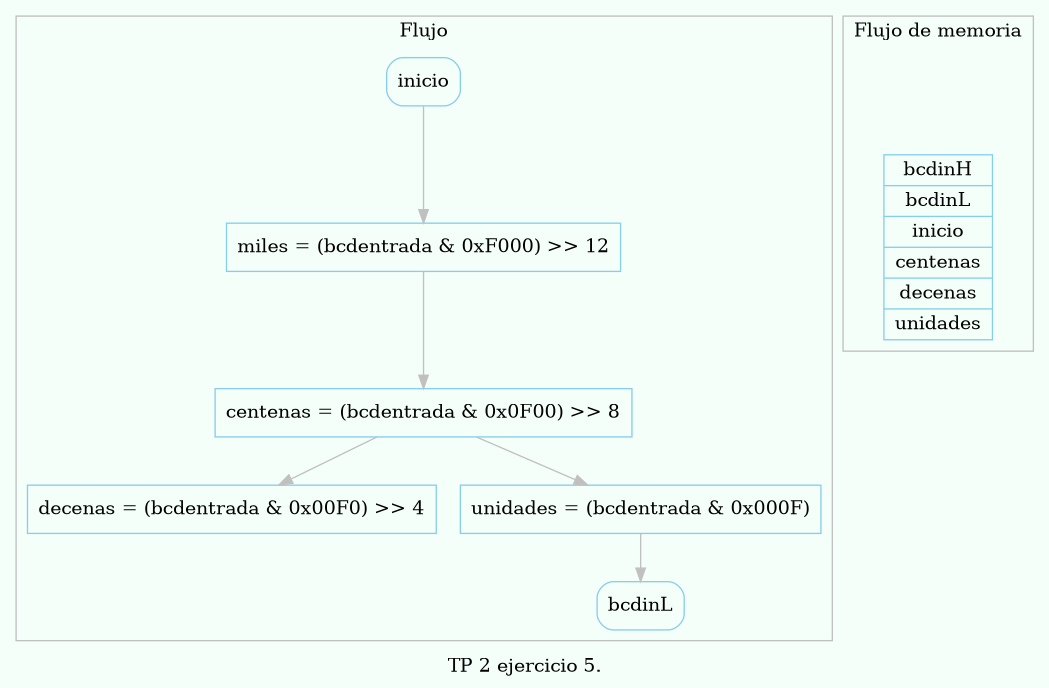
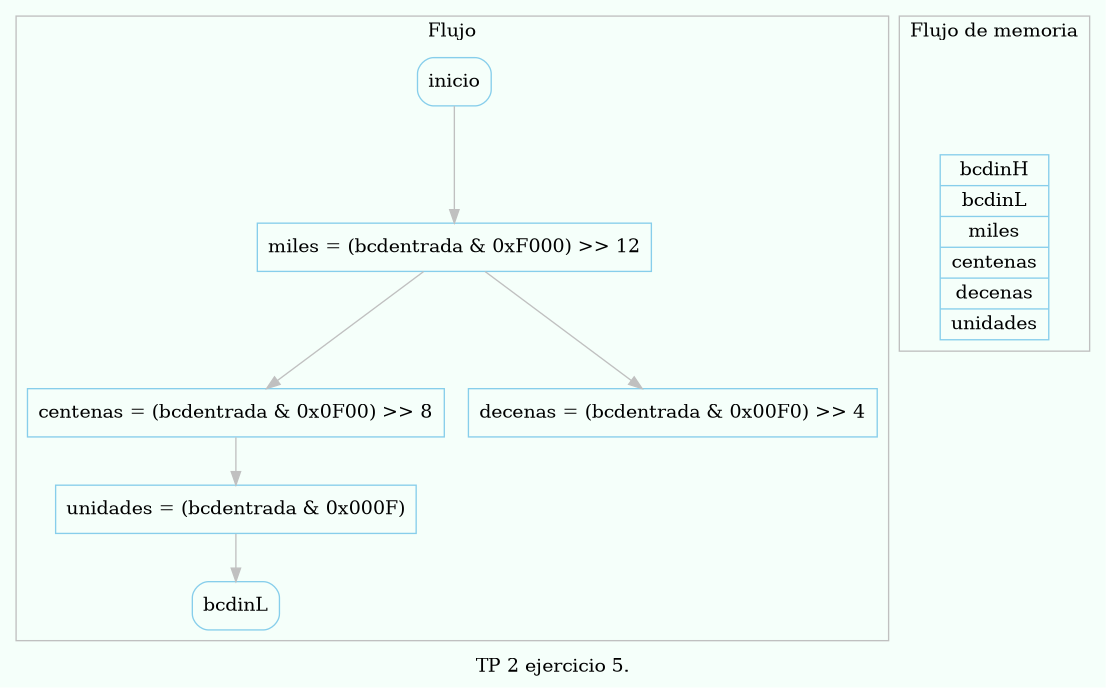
node "bcdinH": text "inicio" -> "miles"
edge "centenas = (bcdentrada & 0x0F00) >> 8" -> "decenas = (bcdentrada & 0x00F0) >> 4": now "miles = (bcdentrada & 0xF000) >> 12" -> "decenas = (bcdentrada & 0x00F0) >> 4"
